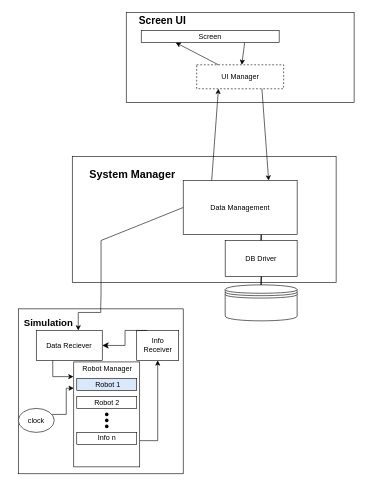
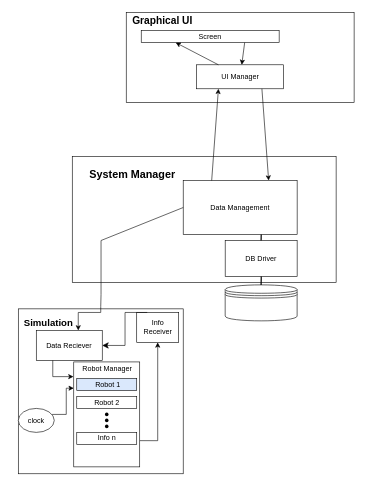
node "Screen UI": label "Screen UI" -> "Graphical UI"
node "UI Manager": style dashed -> solid
node "Info Receiver": moved (158, 345) -> (158, 327)
